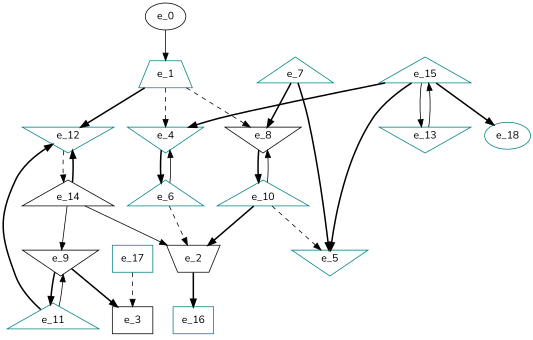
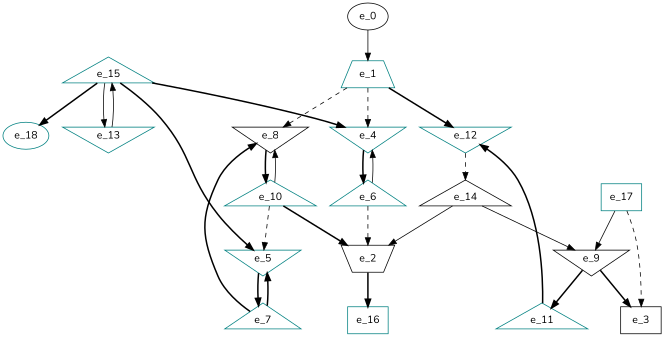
edge "e_14" -> "e_12": removed
edge "e_5" -> "e_7": added
edge "e_11" -> "e_9": now "e_17" -> "e_9"
